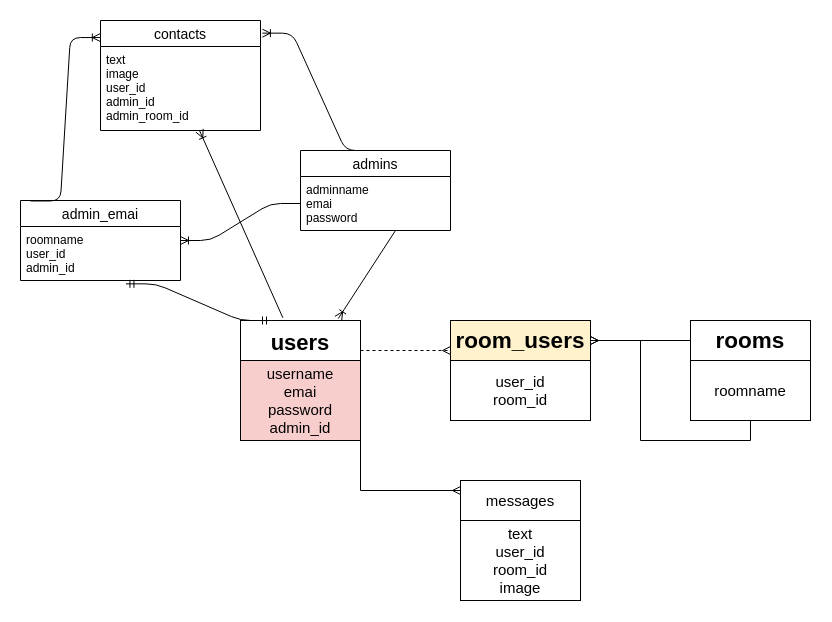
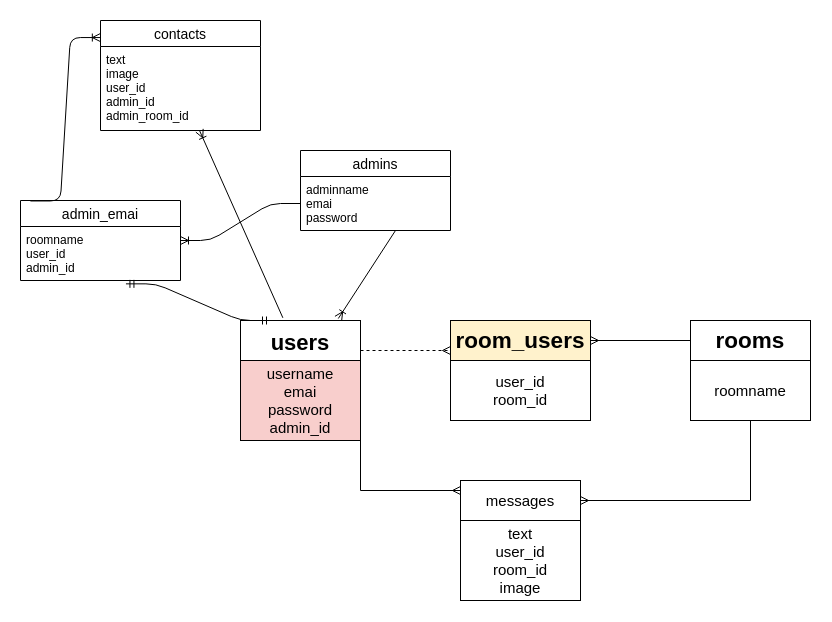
edge "admins" -> "contacts": removed
edge "roomname" -> "room_users": now "roomname" -> "messages"
